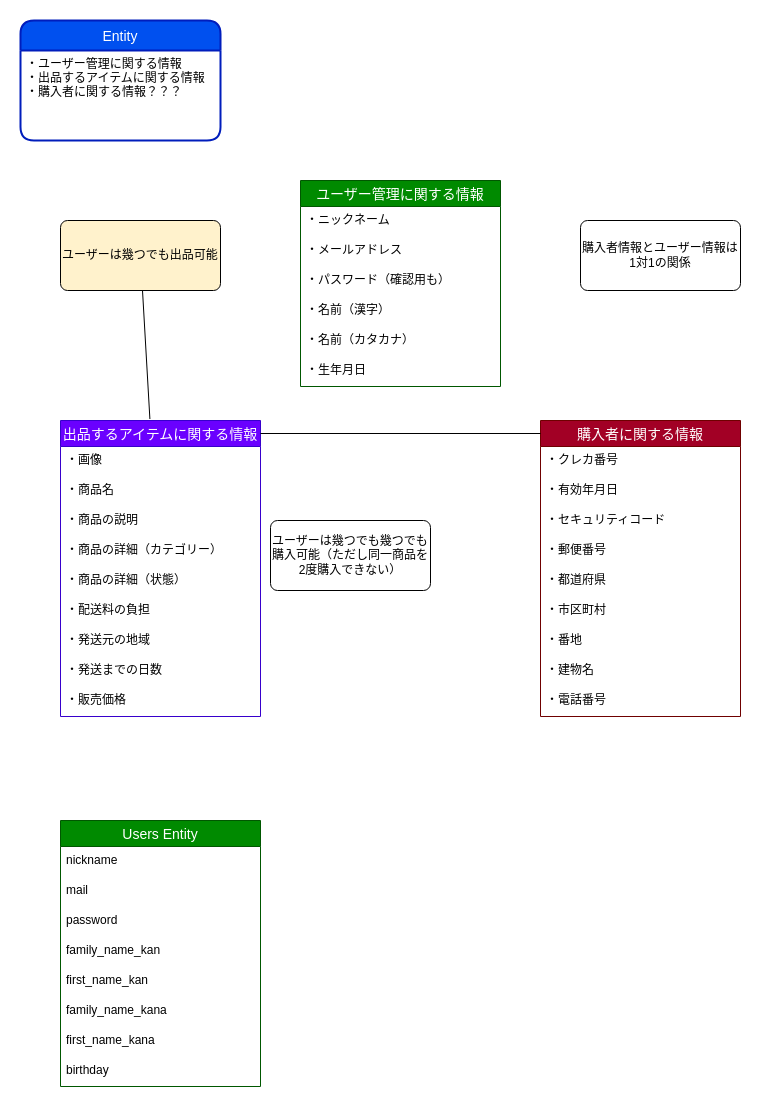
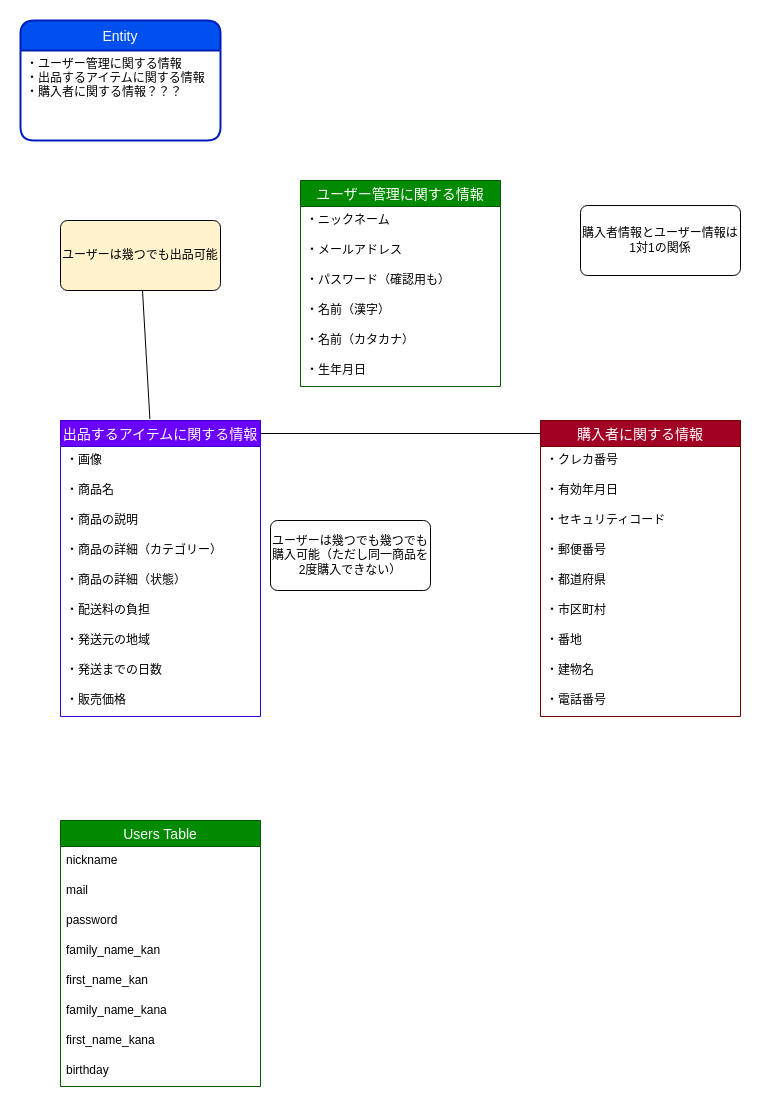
node "購入者情報とユーザー情報は1対1の関係": moved (661, 256) -> (661, 241)
node "Users Entity": label "Users Entity" -> "Users Table"
